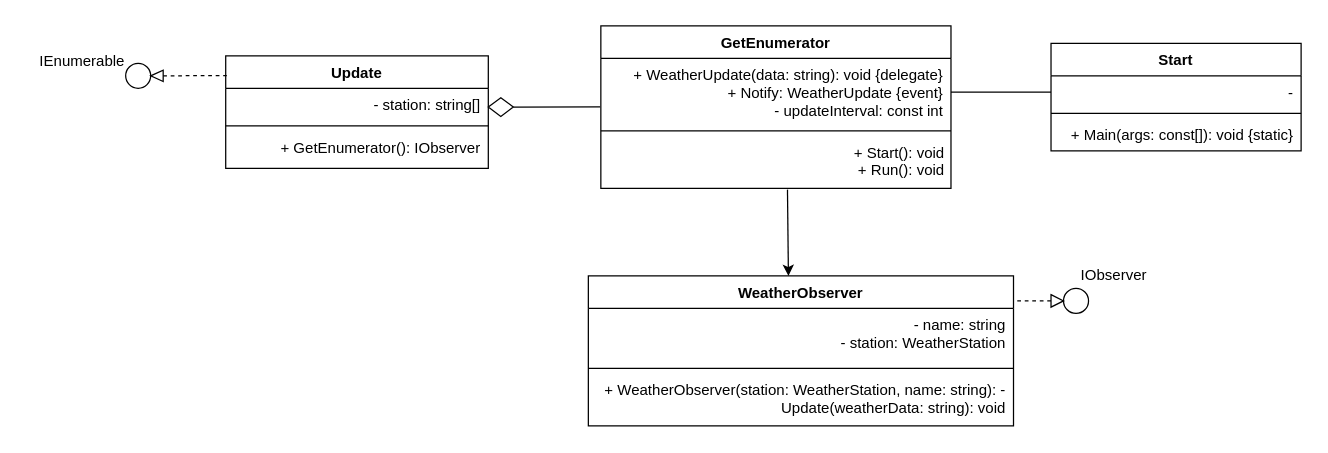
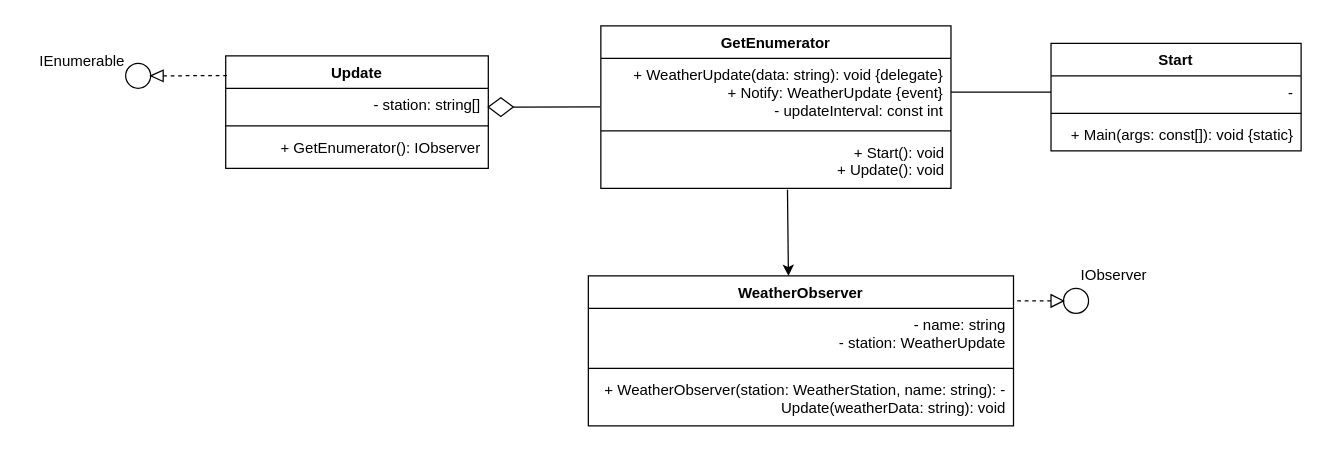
node "+ Start(): void + Run(): void": label "+ Start(): void + Run(): void" -> "+ Start(): void + Update(): void"
node "- name: string - station: WeatherStation": label "- name: string - station: WeatherStation" -> "- name: string - station: WeatherUpdate"
